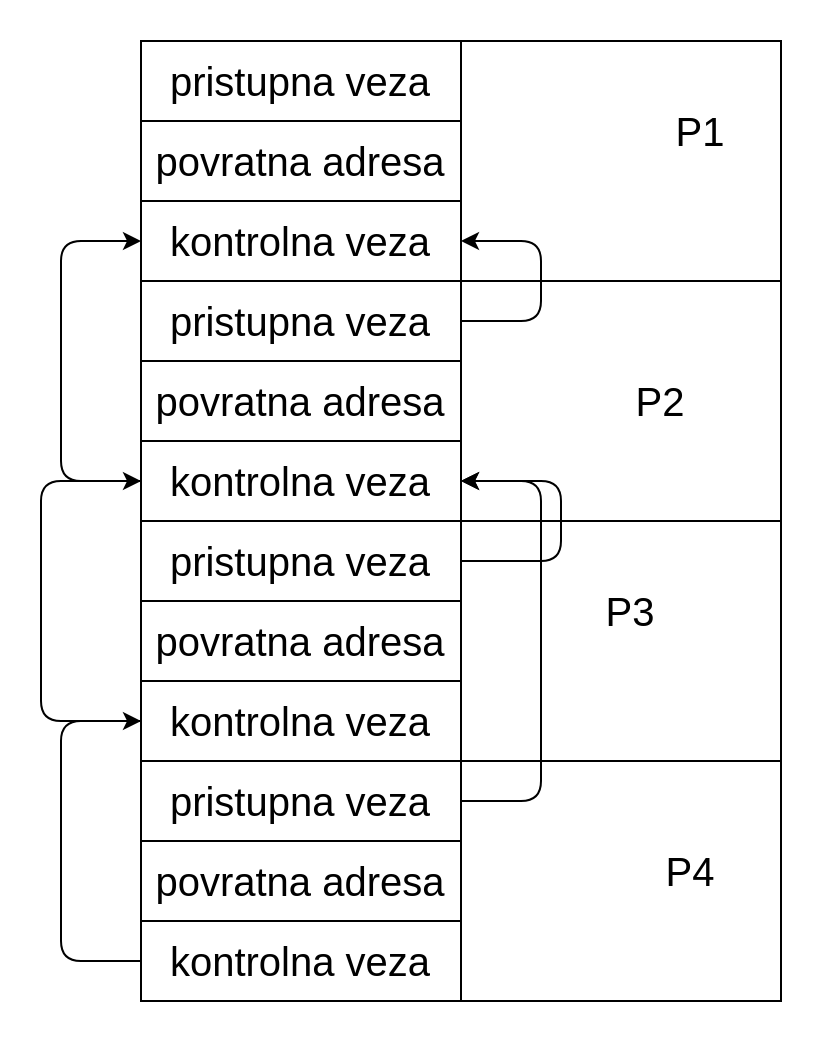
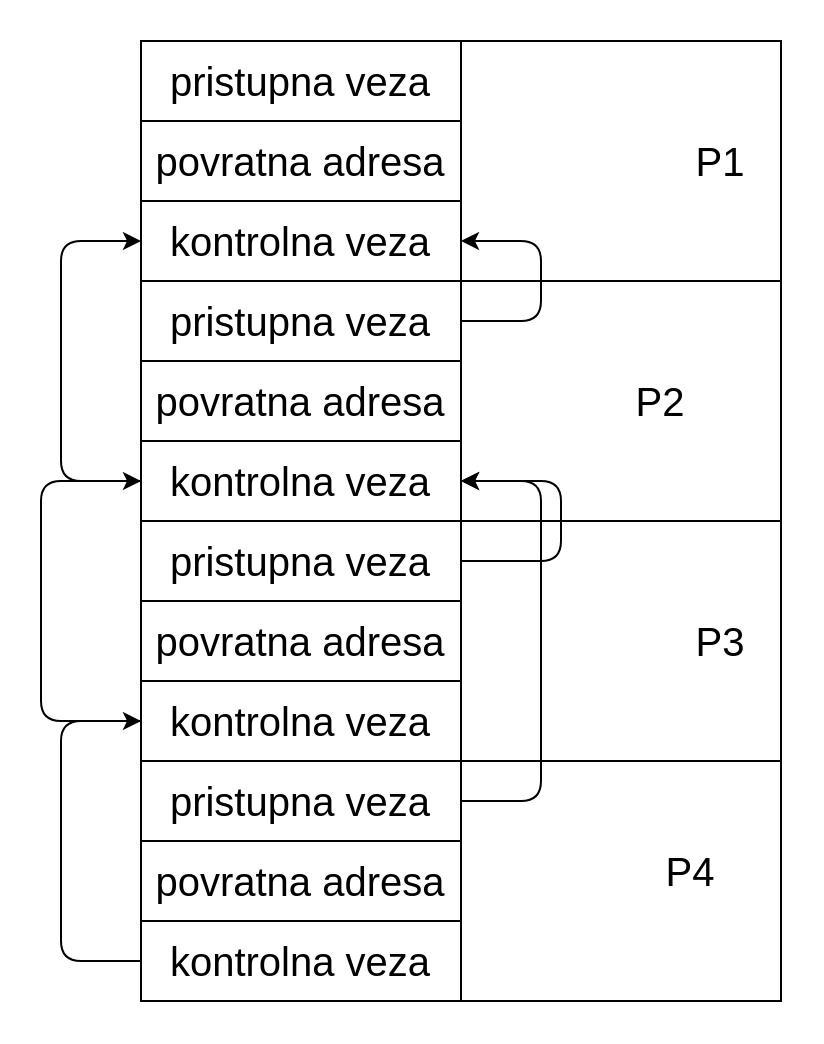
node "P1": moved (701, 131) -> (721, 161)
node "P3": moved (631, 611) -> (721, 641)
